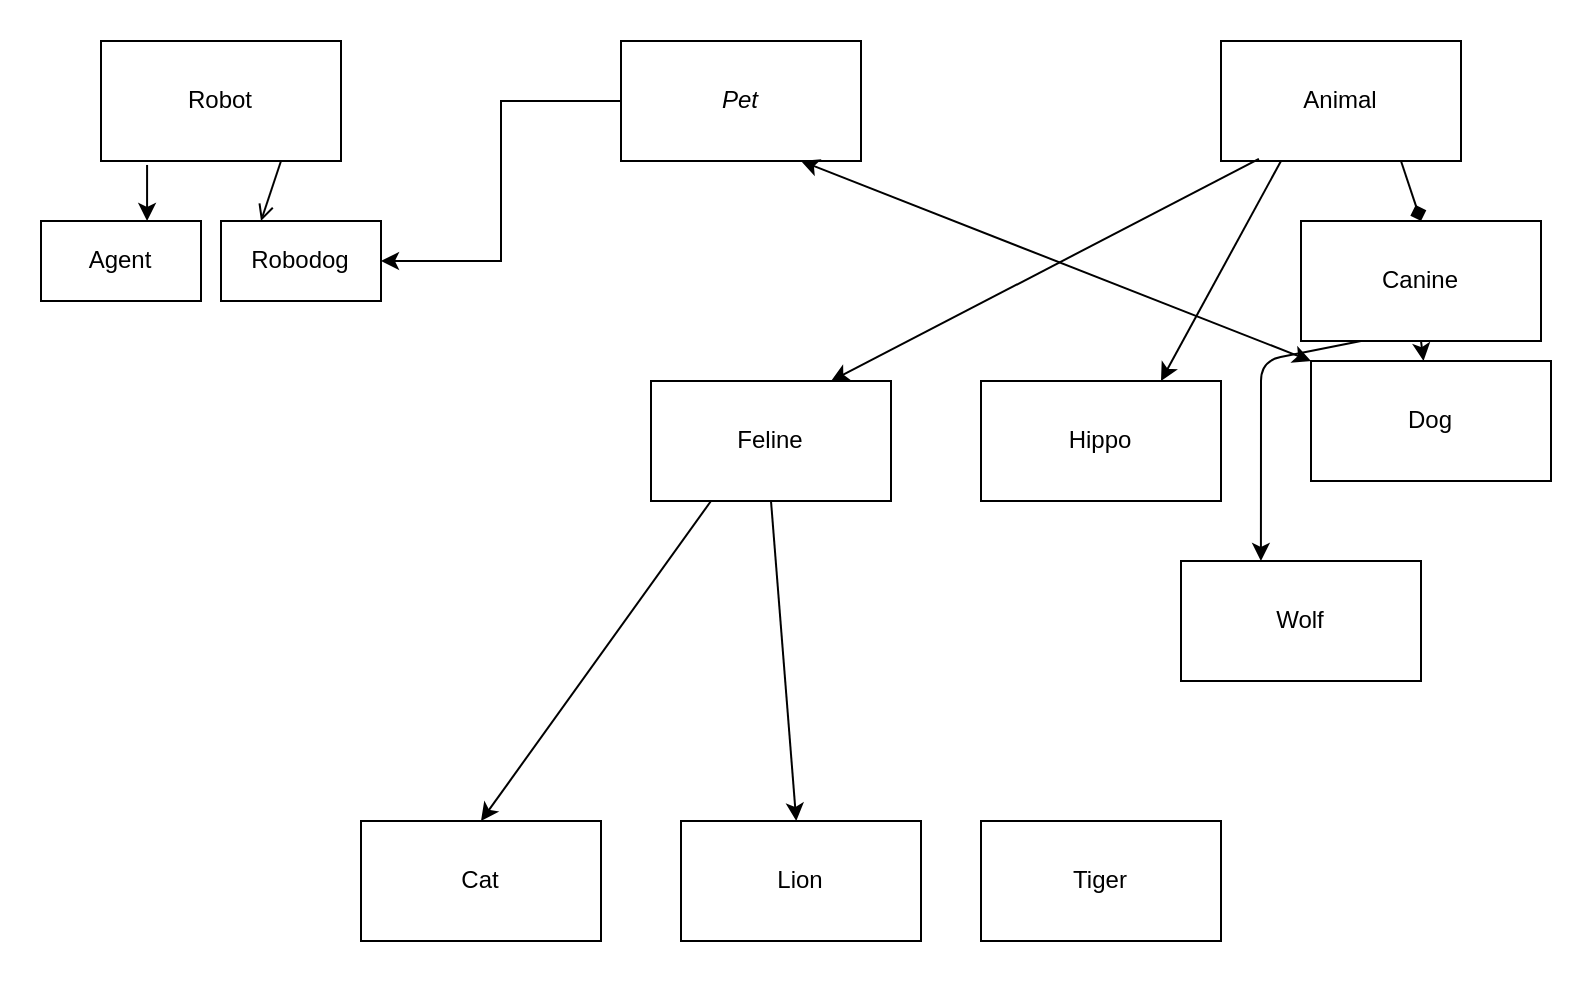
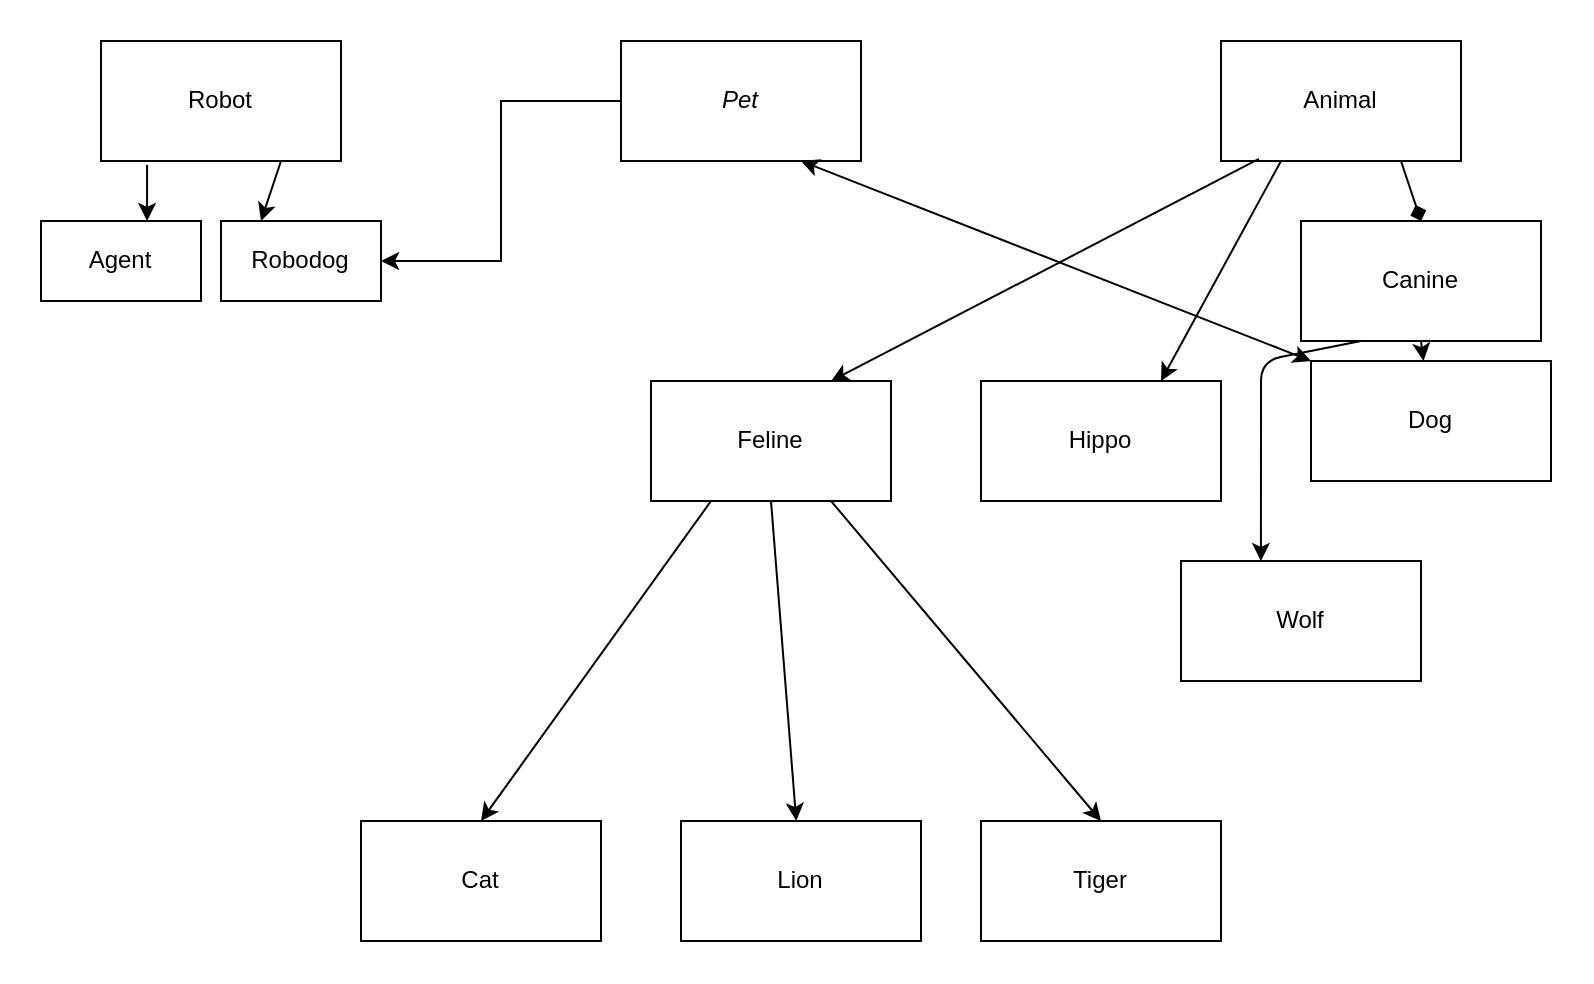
edge "Robot" -> "Robodog": arrowhead open -> classic
edge "Feline" -> "Tiger": added
